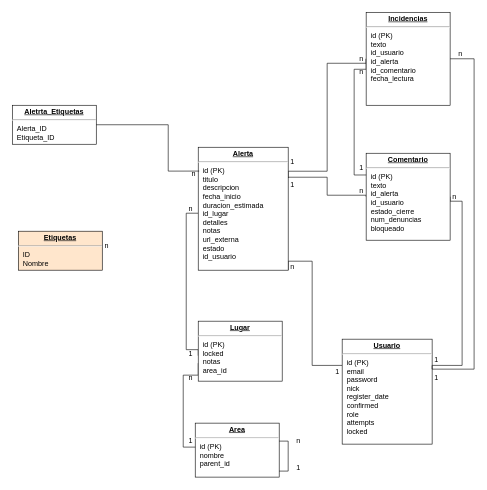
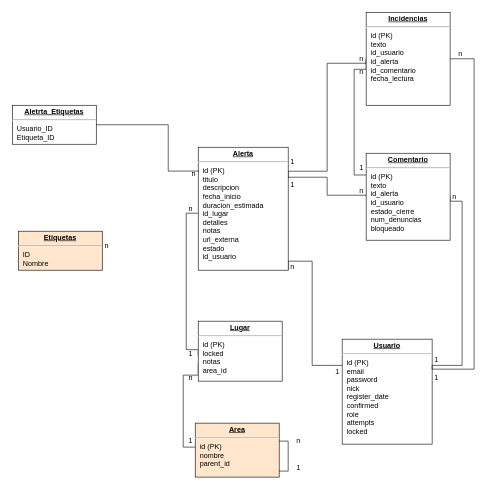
node "Aletrta_Etiquetas Alerta_ID Etiqueta_ID": label "Aletrta_Etiquetas Alerta_ID Etiqueta_ID" -> "Aletrta_Etiquetas Usuario_ID Etiqueta_ID"
node "Area id (PK) nombre parent_id": fillcolor #ffffff -> #ffe6cc
